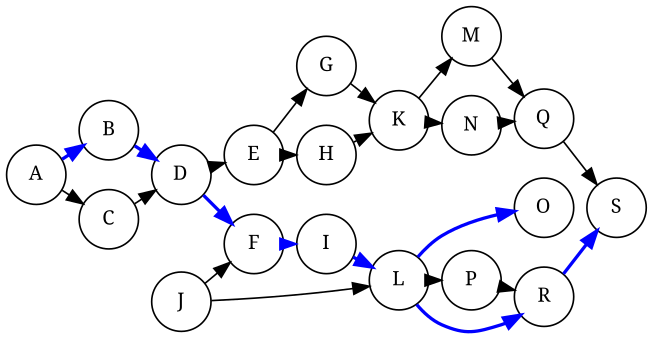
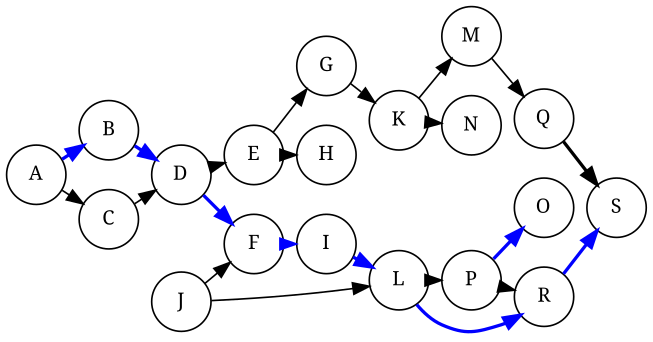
edge "N" -> "Q": removed
edge "H" -> "K": removed
edge "Q" -> "S": style solid -> bold
edge "L" -> "O": now "P" -> "O"
